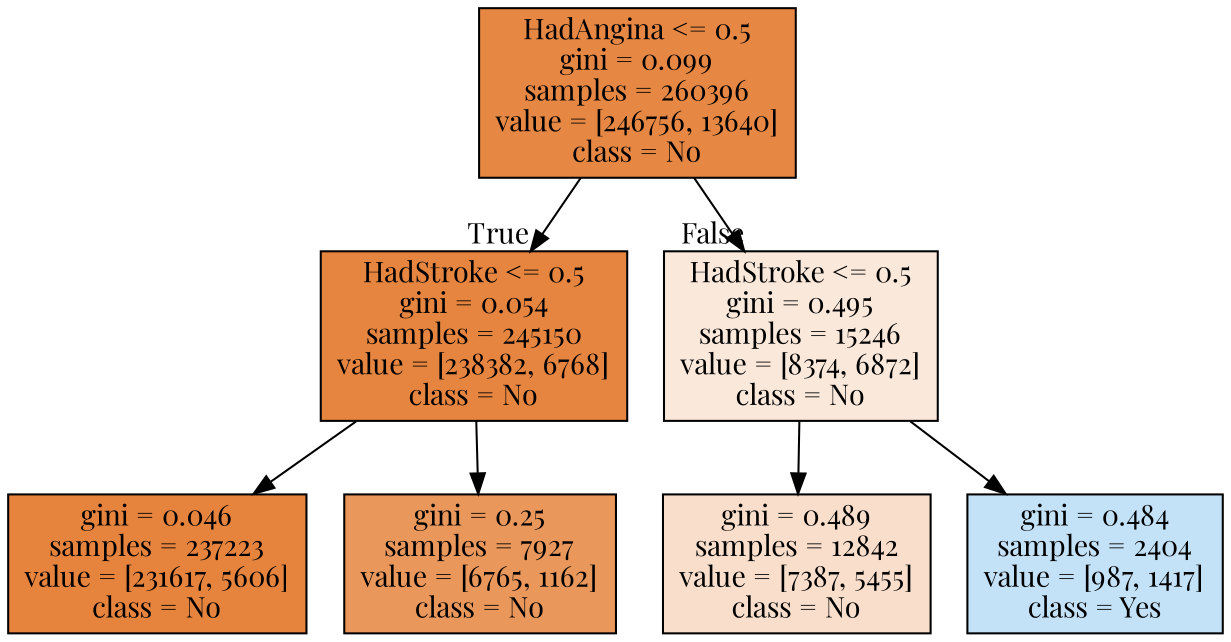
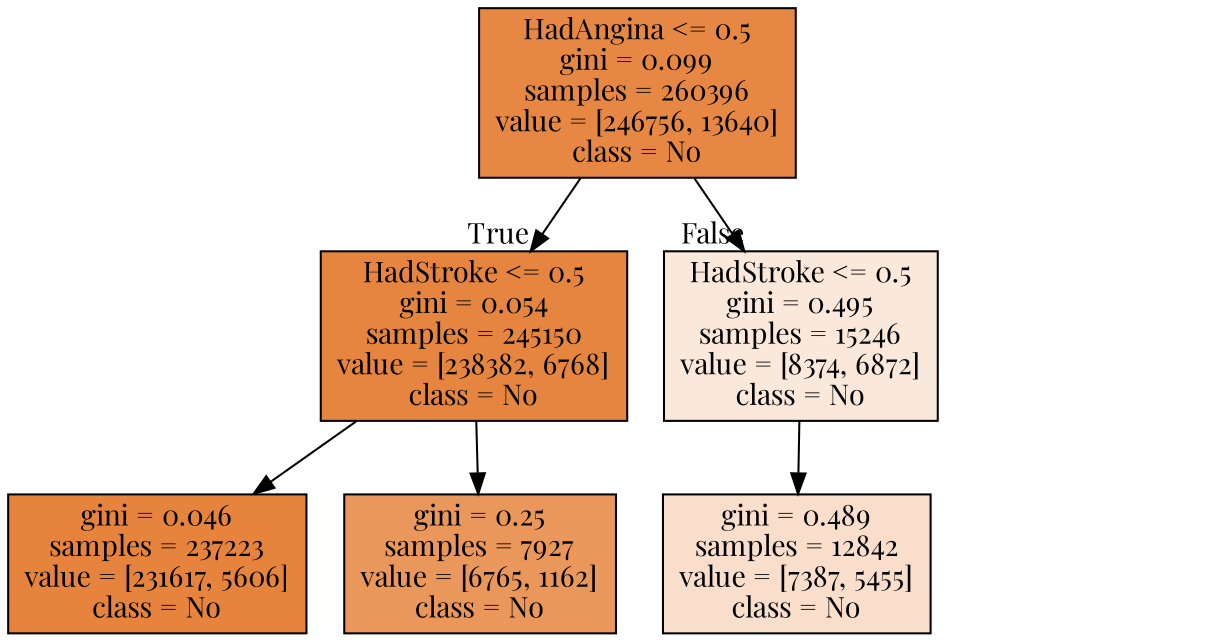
node "gini = 0.484 samples = 2404 value = [987, 1417] class = Yes": removed
